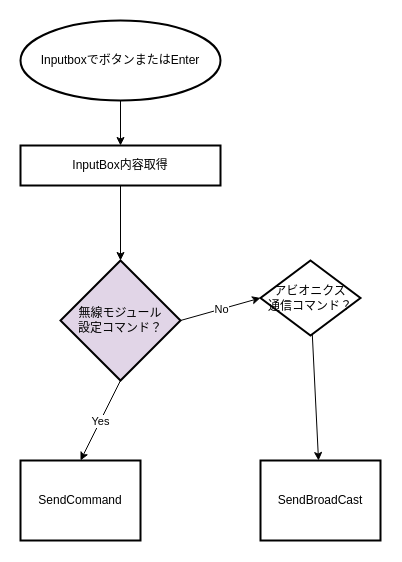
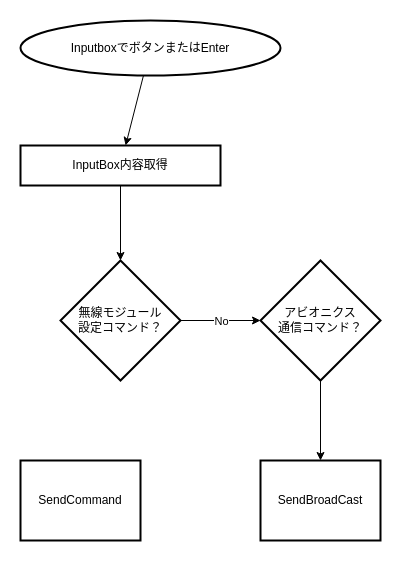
node "InputboxでボタンまたはEnter": size 200x80 -> 260x55
node "アビオニクス 通信コマンド？": size 100x75 -> 120x120
node "無線モジュール 設定コマンド？": fillcolor #e1d5e7 -> #ffffff
edge "無線モジュール 設定コマンド？" -> "SendCommand": removed, label "Yes"
